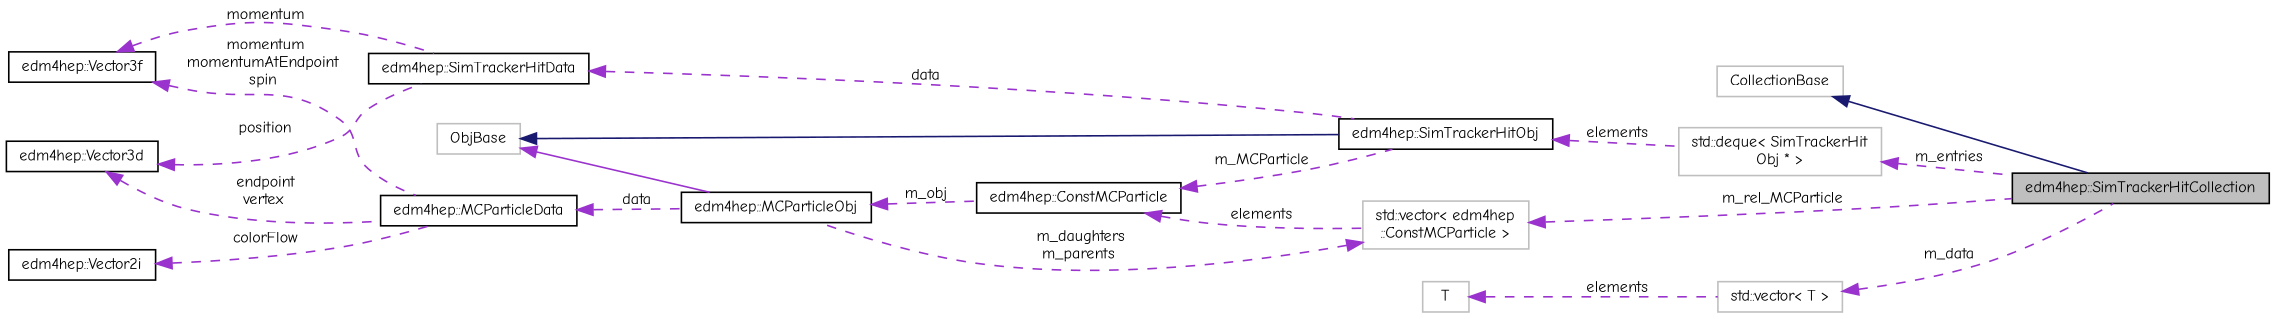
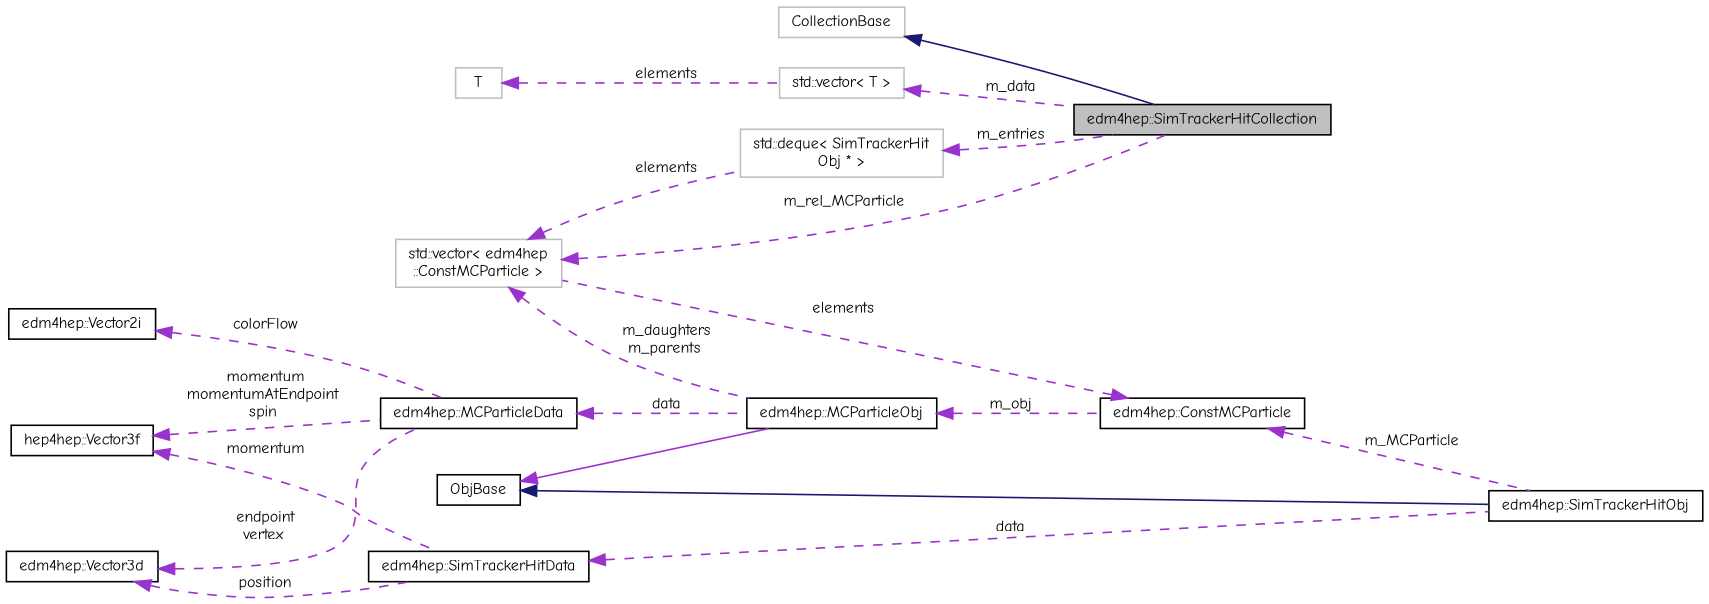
node "edm4hep::Vector3f": label "edm4hep::Vector3f" -> "hep4hep::Vector3f"
node "ObjBase": color grey75 -> black
edge "std::deque< SimTrackerHit Obj * >" -> "edm4hep::SimTrackerHitObj": now "std::deque< SimTrackerHit Obj * >" -> "std::vector< edm4hep ::ConstMCParticle >"
